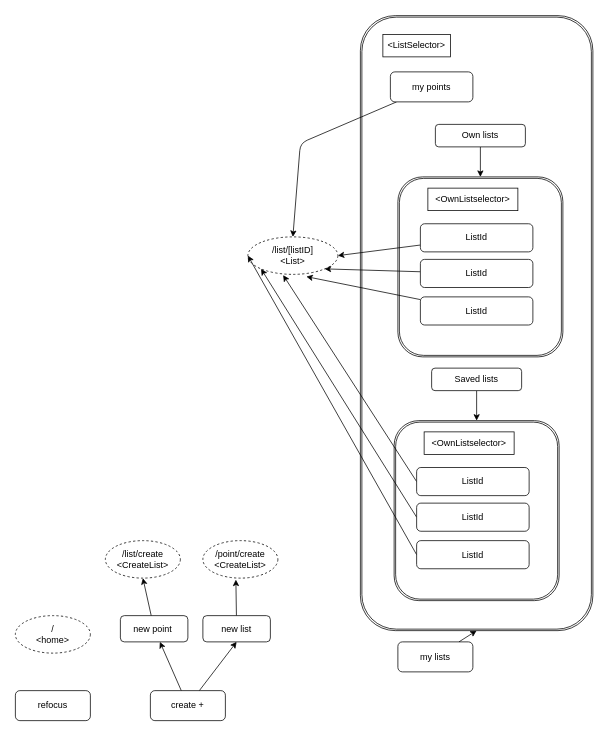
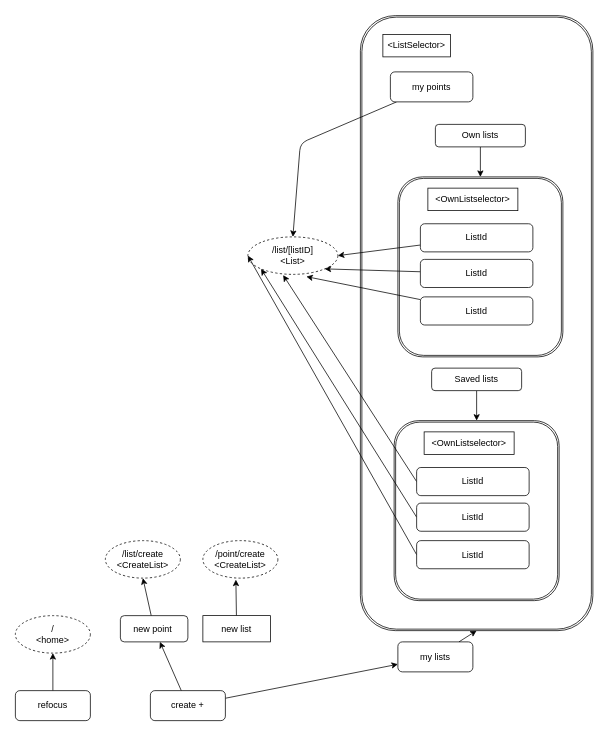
node "new list": shape rounded rectangle -> rectangle
edge "refocus" -> "/ <home>": added
edge "create +" -> "new list": now "create +" -> "my lists"
